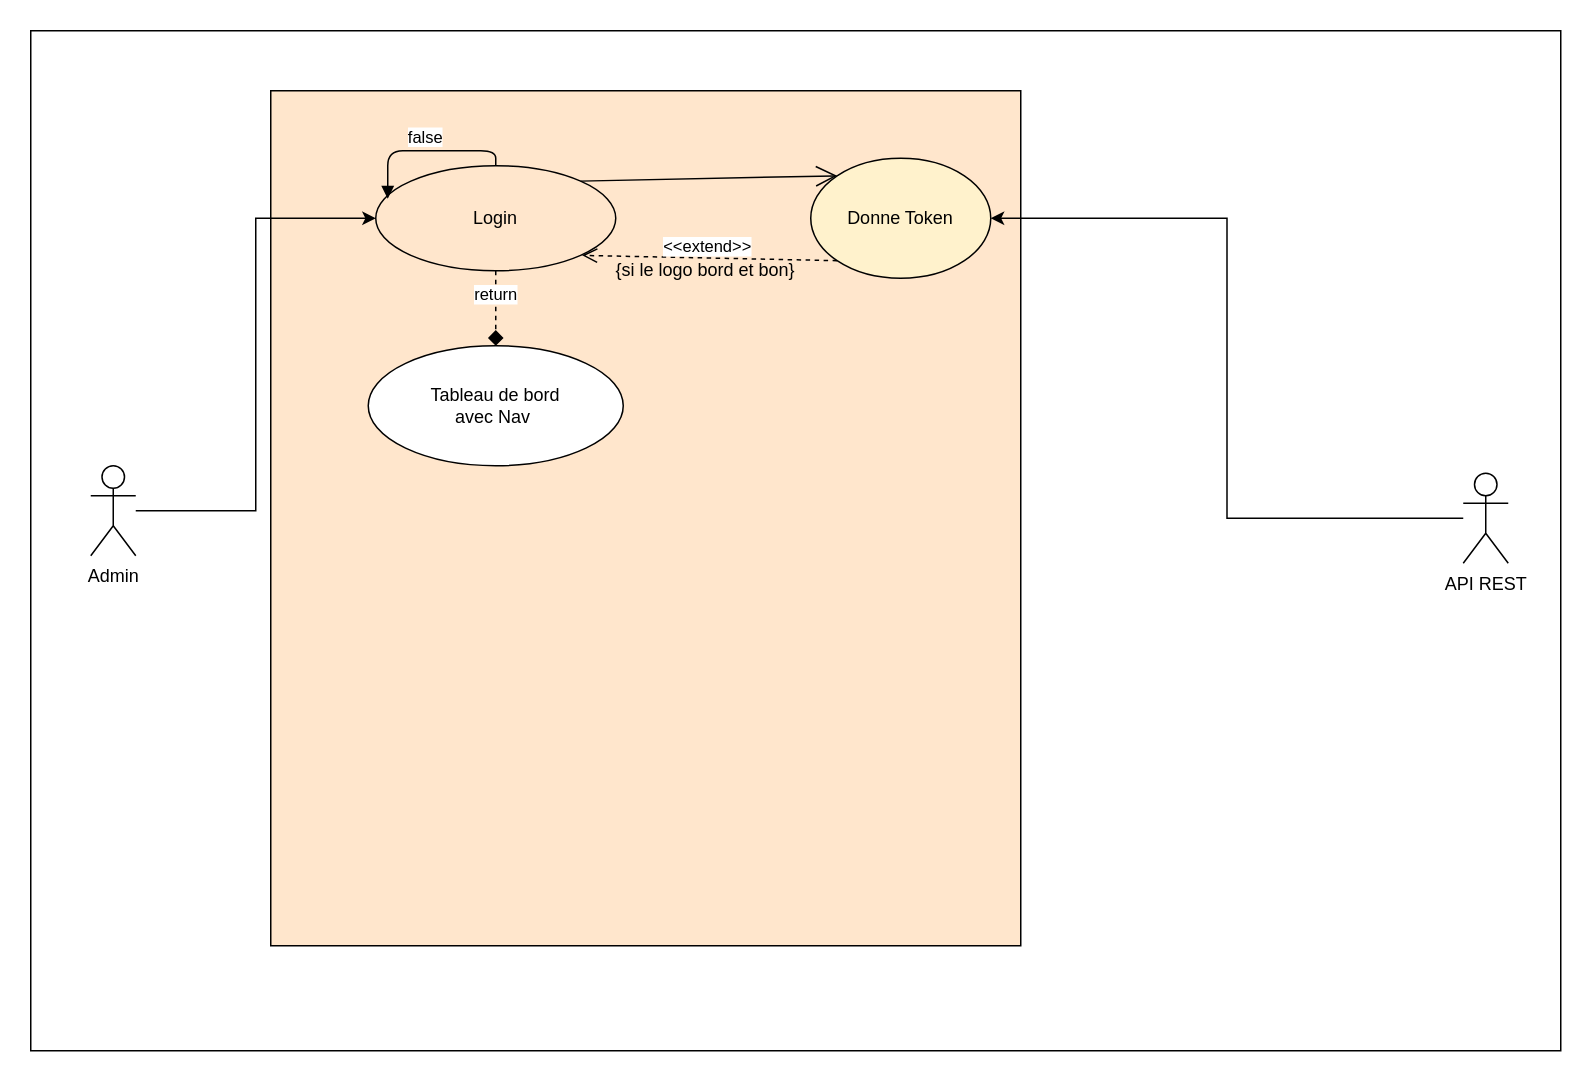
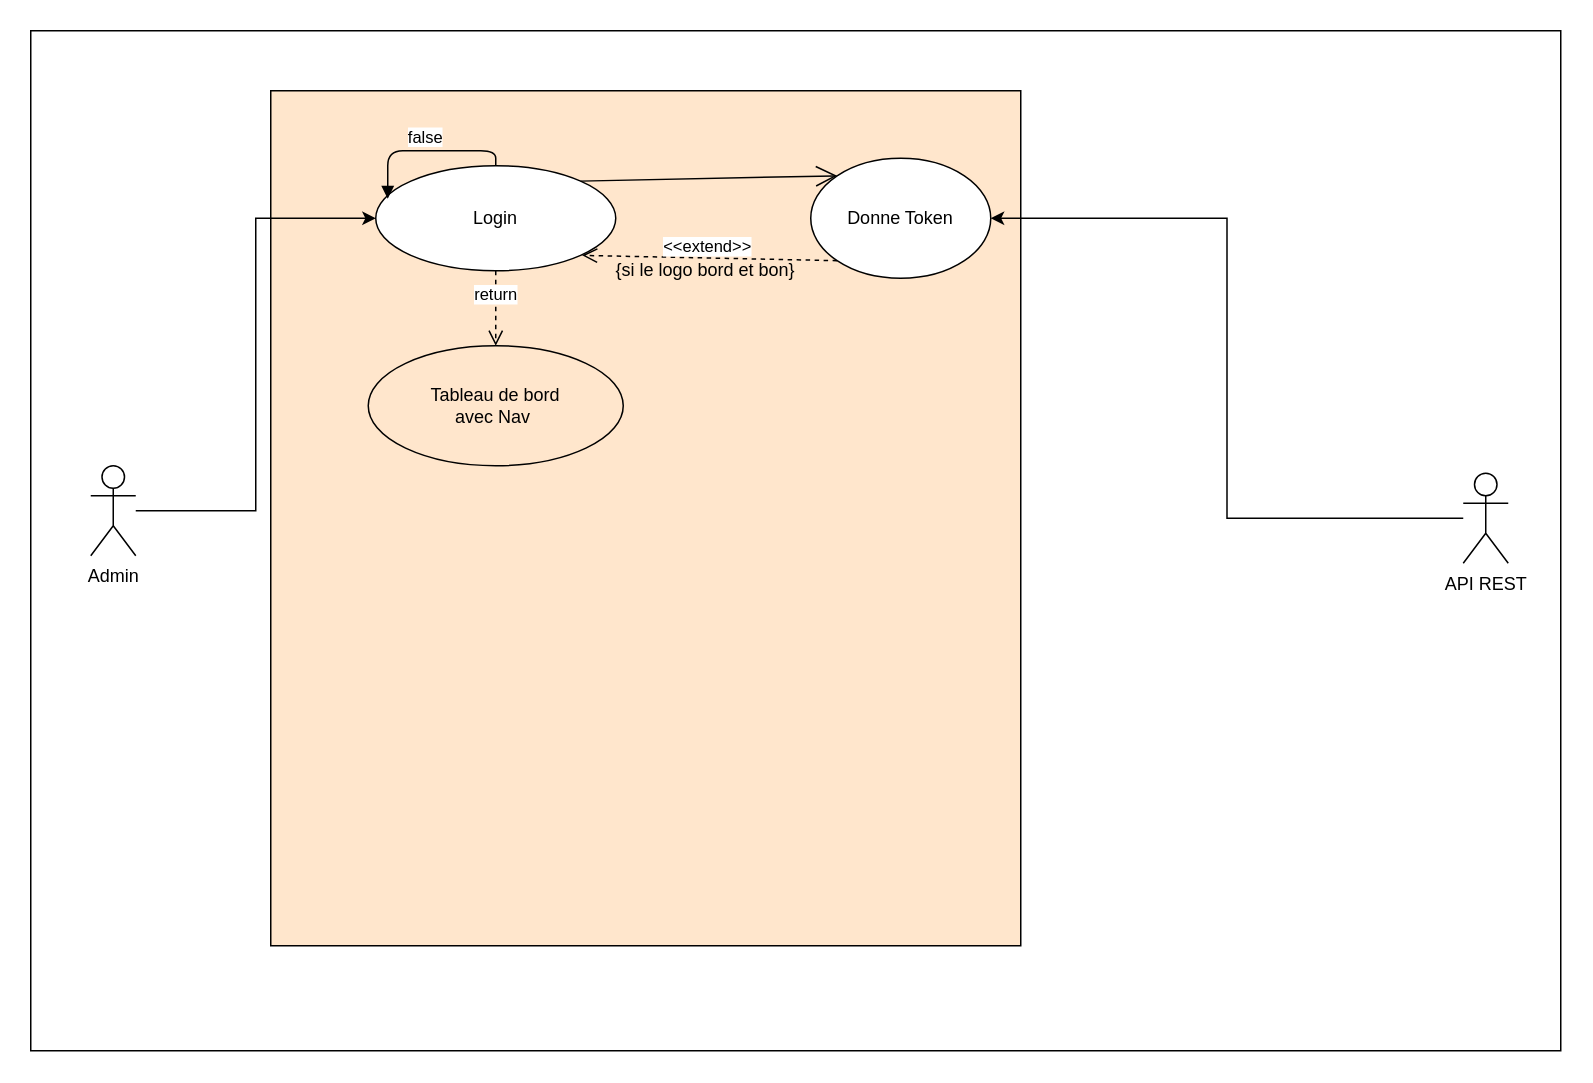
node "Login": fillcolor #ffe6cc -> #ffffff
node "Donne Token": fillcolor #fff2cc -> #ffffff
edge "Login" -> "Tableau de bord avec Nav": arrowhead diamond -> open
node "Tableau de bord avec Nav": fillcolor #ffffff -> #ffe6cc
